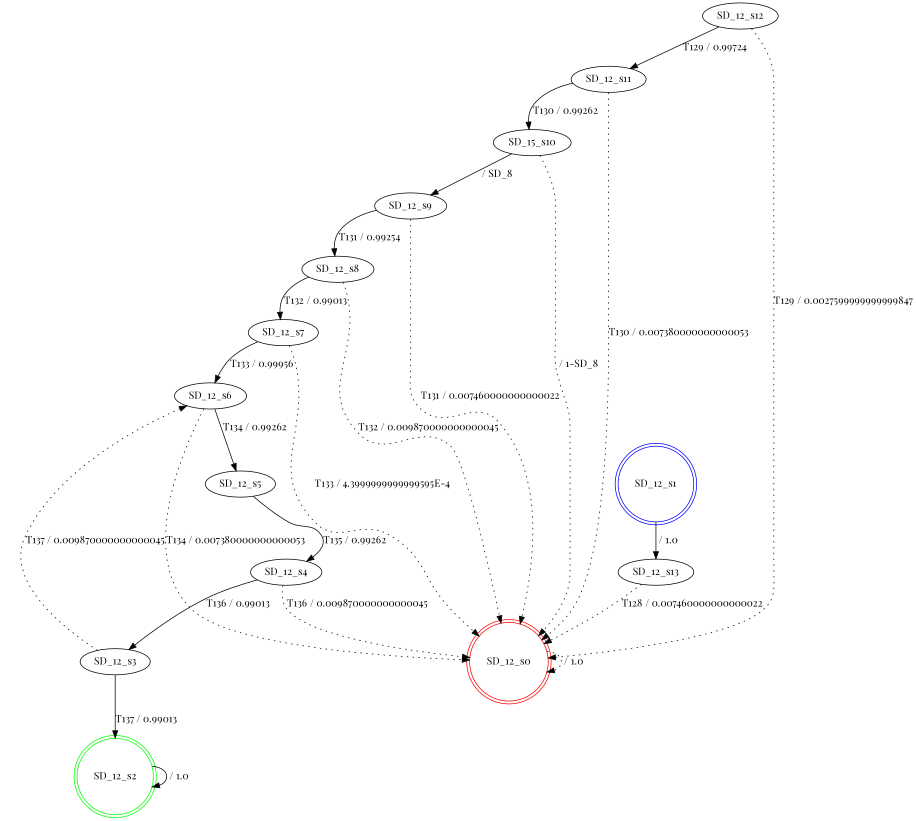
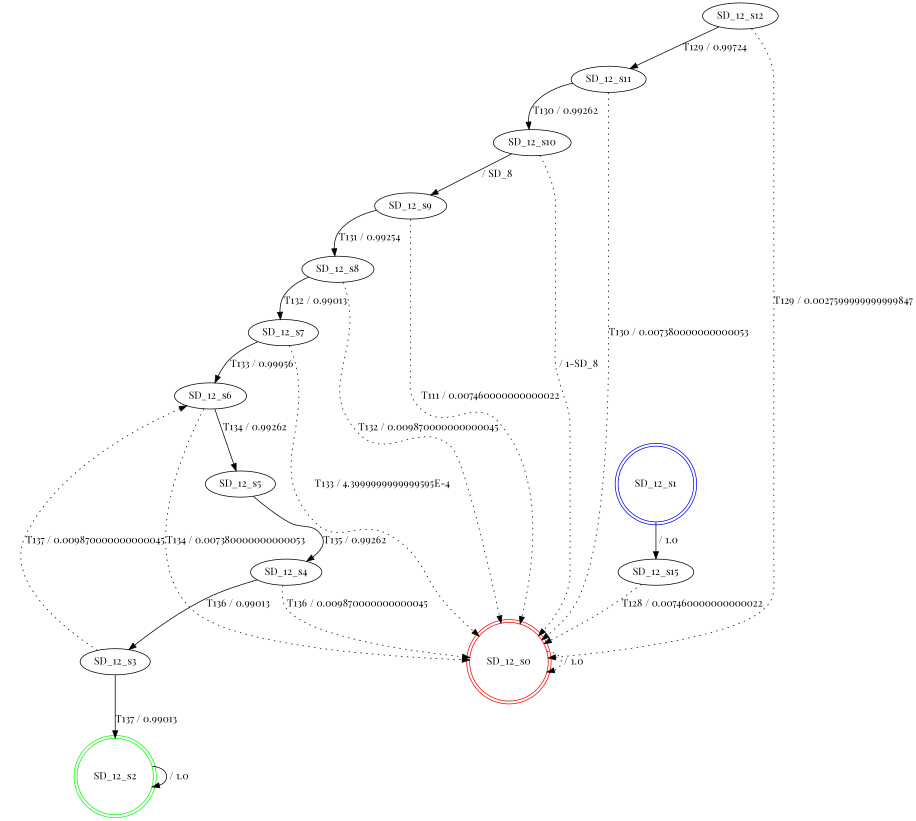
node "SD_15_s10": label "SD_15_s10" -> "SD_12_s10"
edge "SD_12_s9" -> "SD_12_s0": label "T131 / 0.007460000000000022" -> "T111 / 0.007460000000000022"
node "SD_12_s13": label "SD_12_s13" -> "SD_12_s15"
